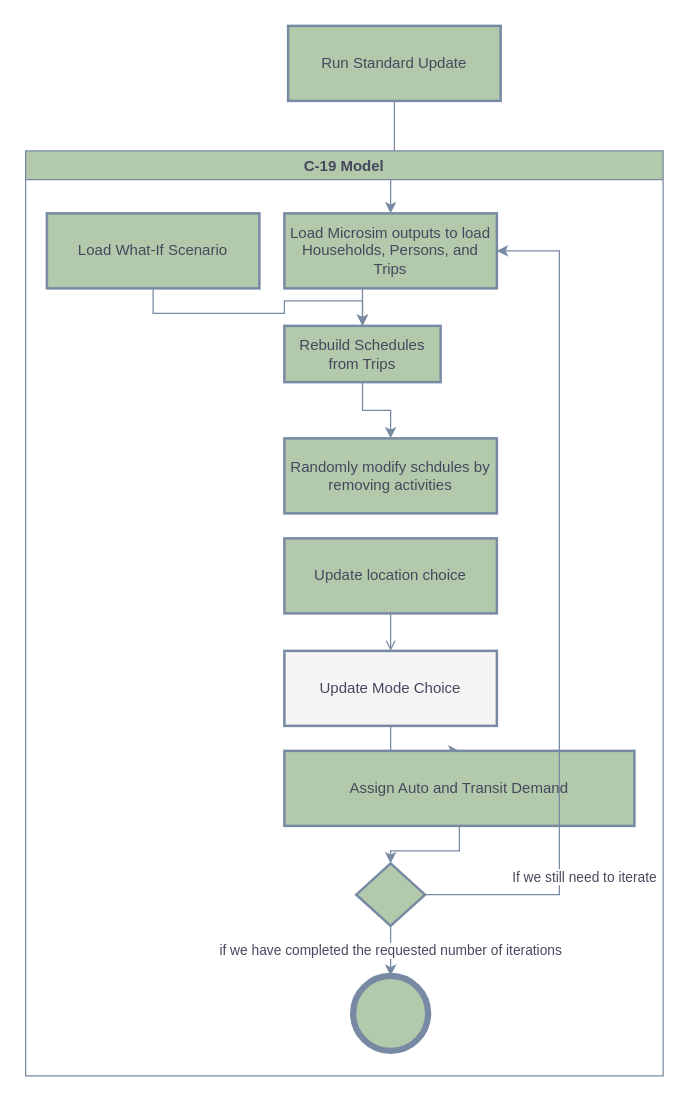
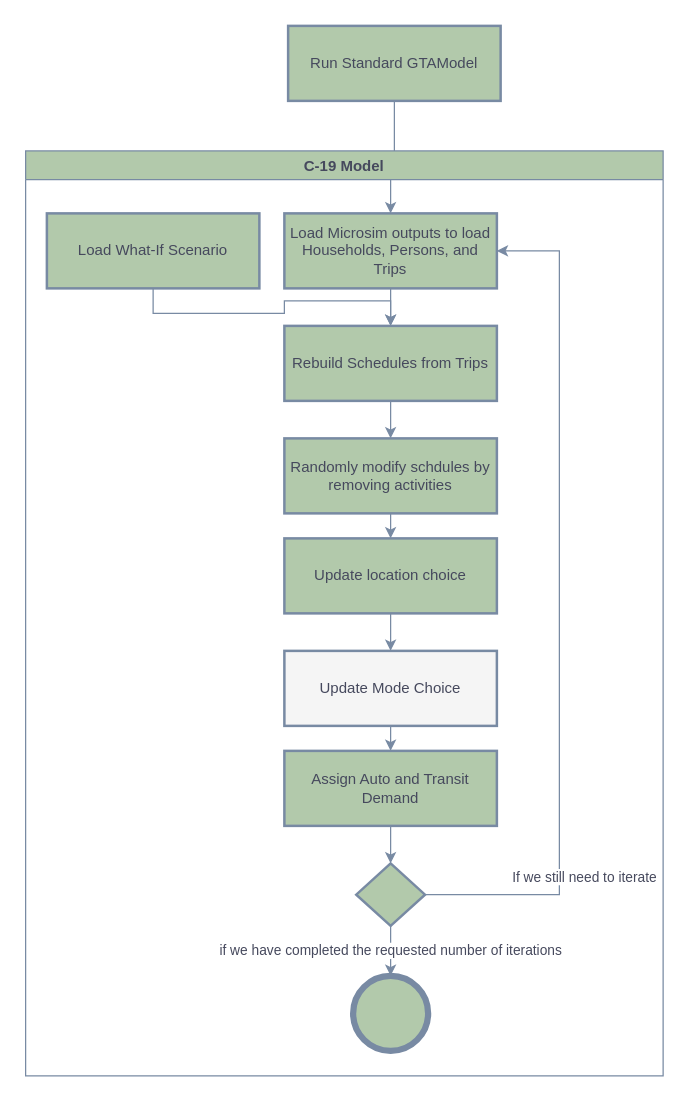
node "Run Standard Update": label "Run Standard Update" -> "Run Standard GTAModel"
node "Rebuild Schedules from Trips": size 156x56 -> 213x75
edge "Randomly modify schdules by removing activities" -> "Update location choice": added
edge "Update location choice" -> "Update Mode Choice": arrowhead open -> classic
node "Assign Auto and Transit Demand": size 350x75 -> 213x75
